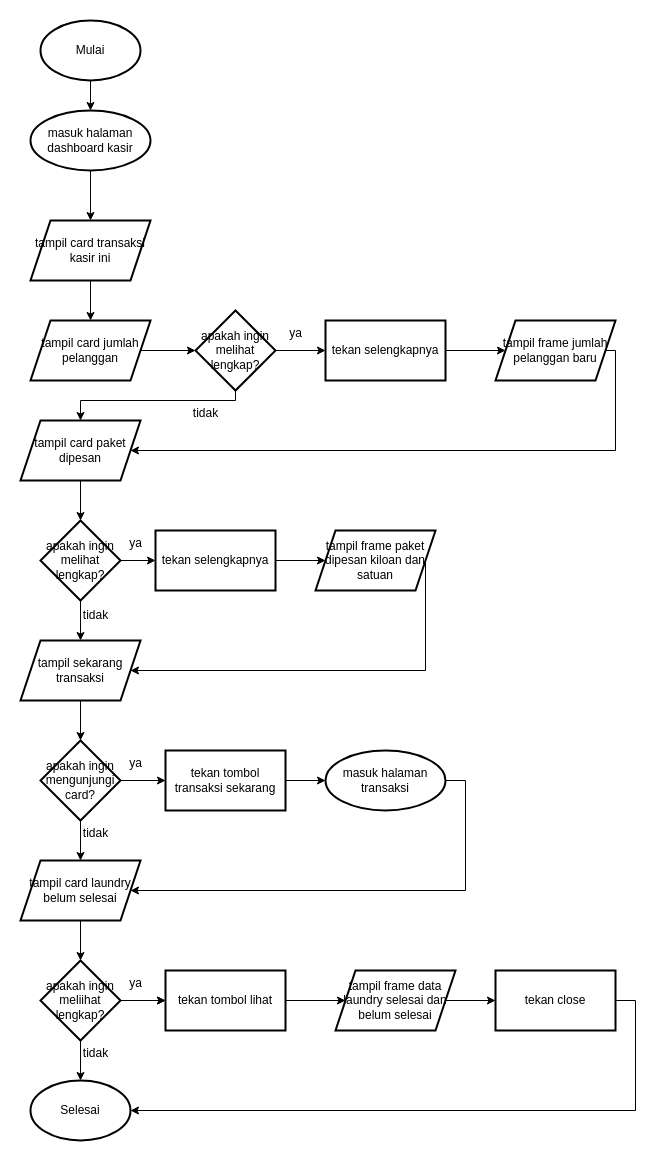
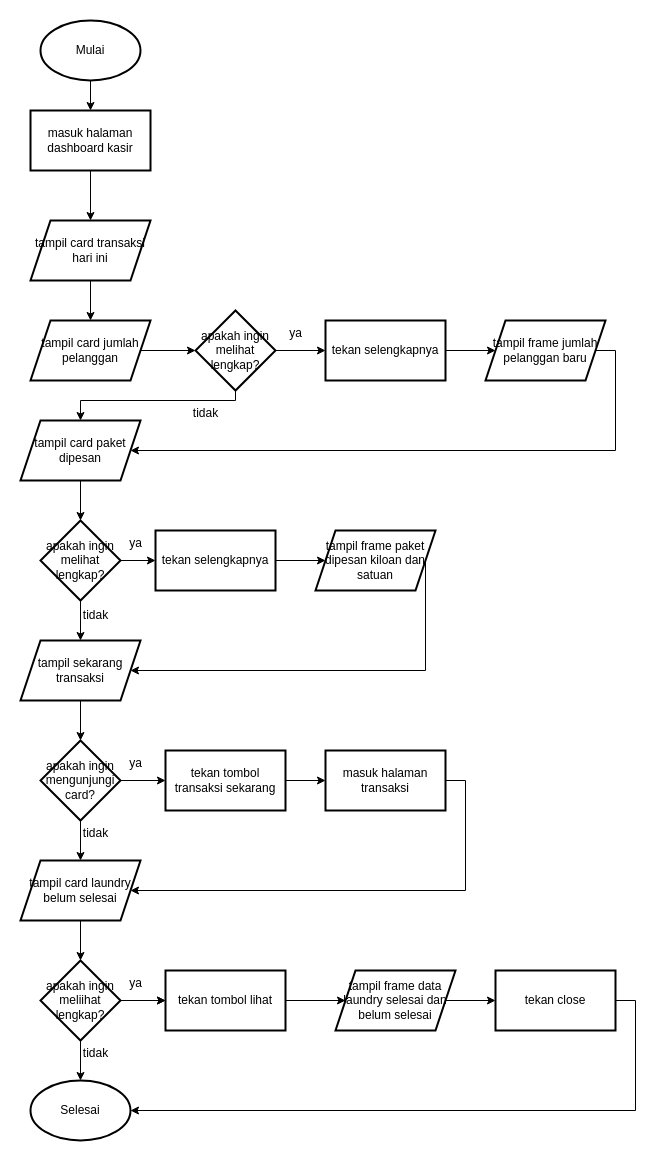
node "masuk halaman dashboard kasir": shape ellipse -> rectangle
node "tampil card transaksi kasir ini": label "tampil card transaksi kasir ini" -> "tampil card transaksi hari ini"
node "tampil frame jumlah pelanggan baru": moved (556, 351) -> (546, 351)
node "masuk halaman transaksi": shape ellipse -> rectangle
